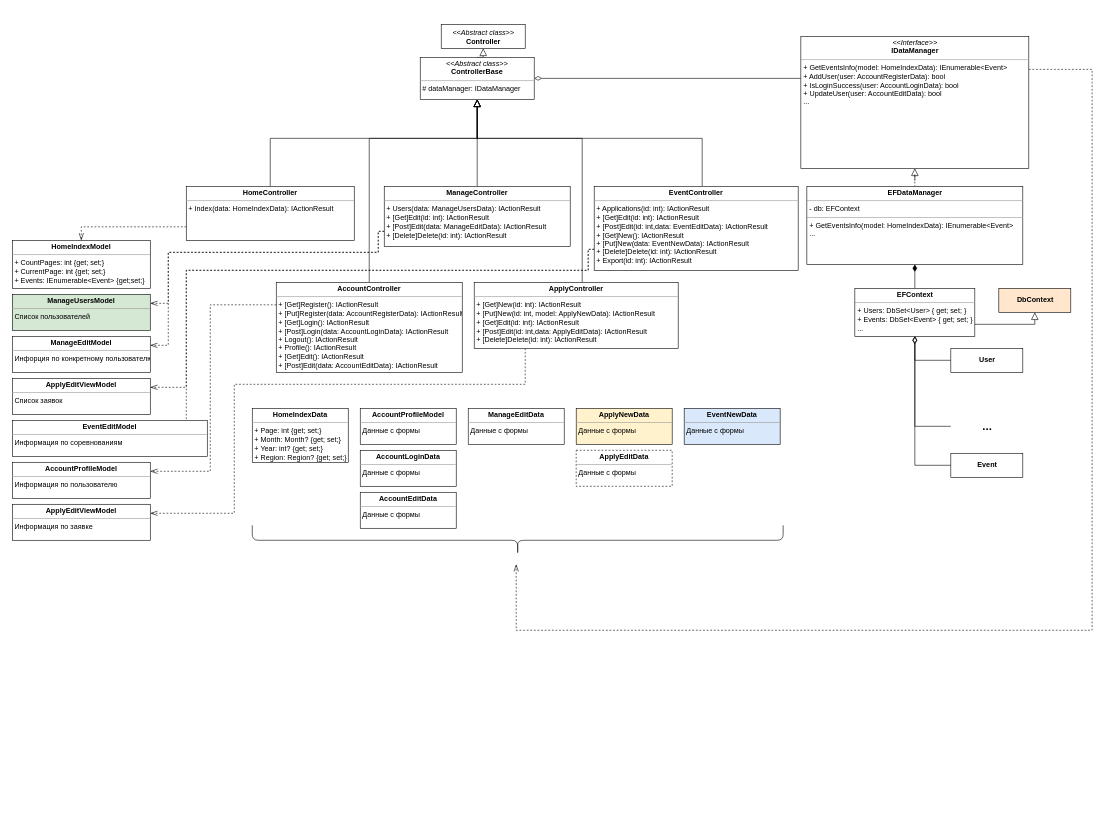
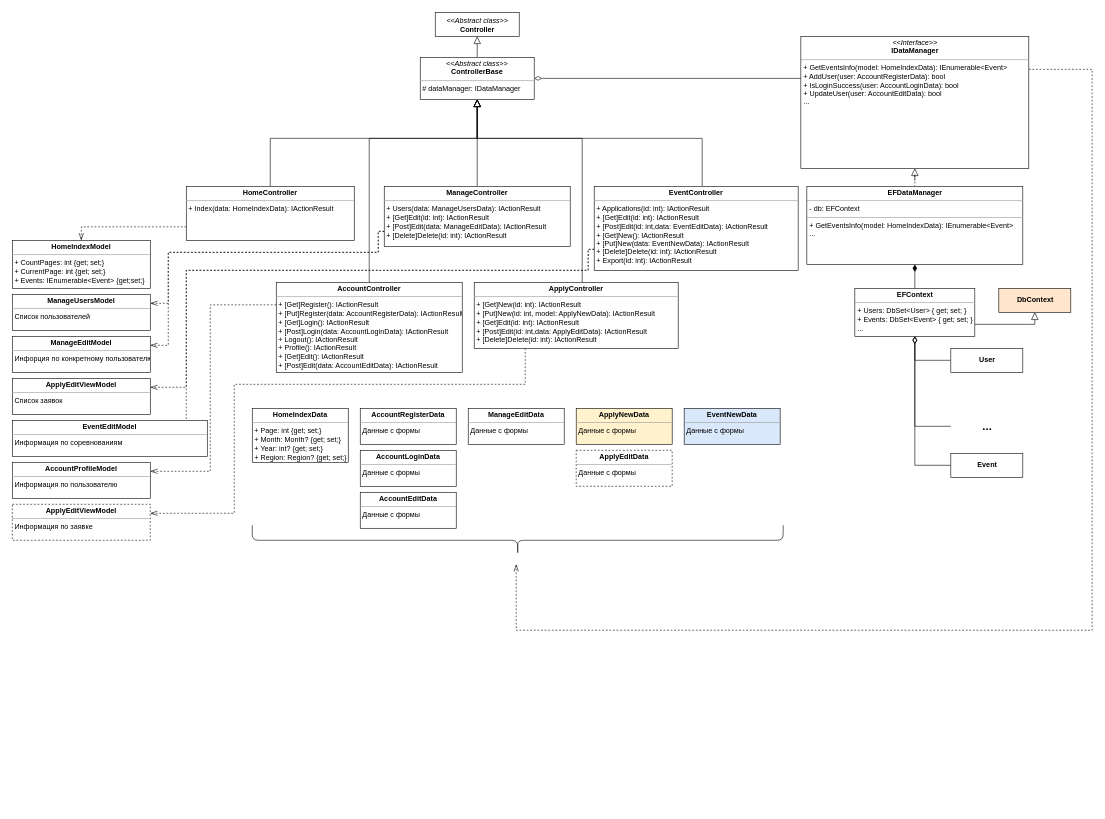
node "<<Abstract class>>Controller": moved (483, 36) -> (477, 24)
node "ManageUsersModel Список пользователей": fillcolor #d5e8d4 -> #ffffff
node "AccountProfileModel Данные с формы": label "AccountProfileModel Данные с формы" -> "AccountRegisterData Данные с формы"
node "ApplyEditViewModel Информация по заявке": style solid -> dashed
